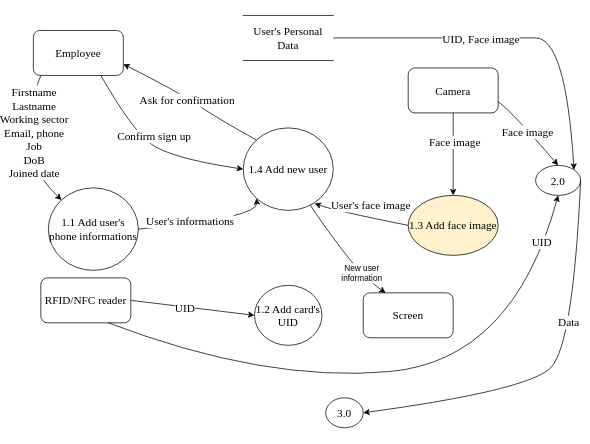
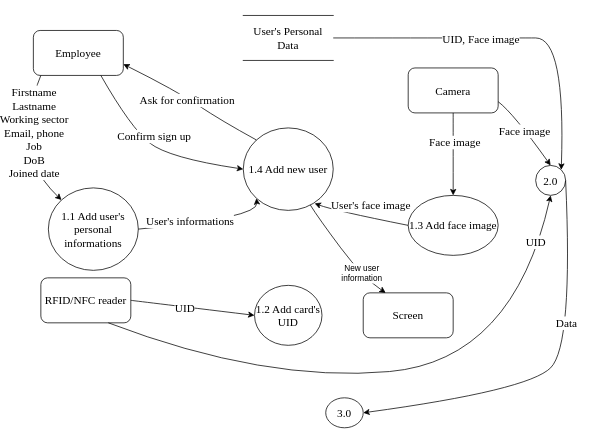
node "2.0": size 45x30 -> 30x30
node "1.3 Add face image": fillcolor #fff2cc -> #ffffff
node "1.1 Add user's phone informations": label "1.1 Add user's phone informations" -> "1.1 Add user's personal informations"
